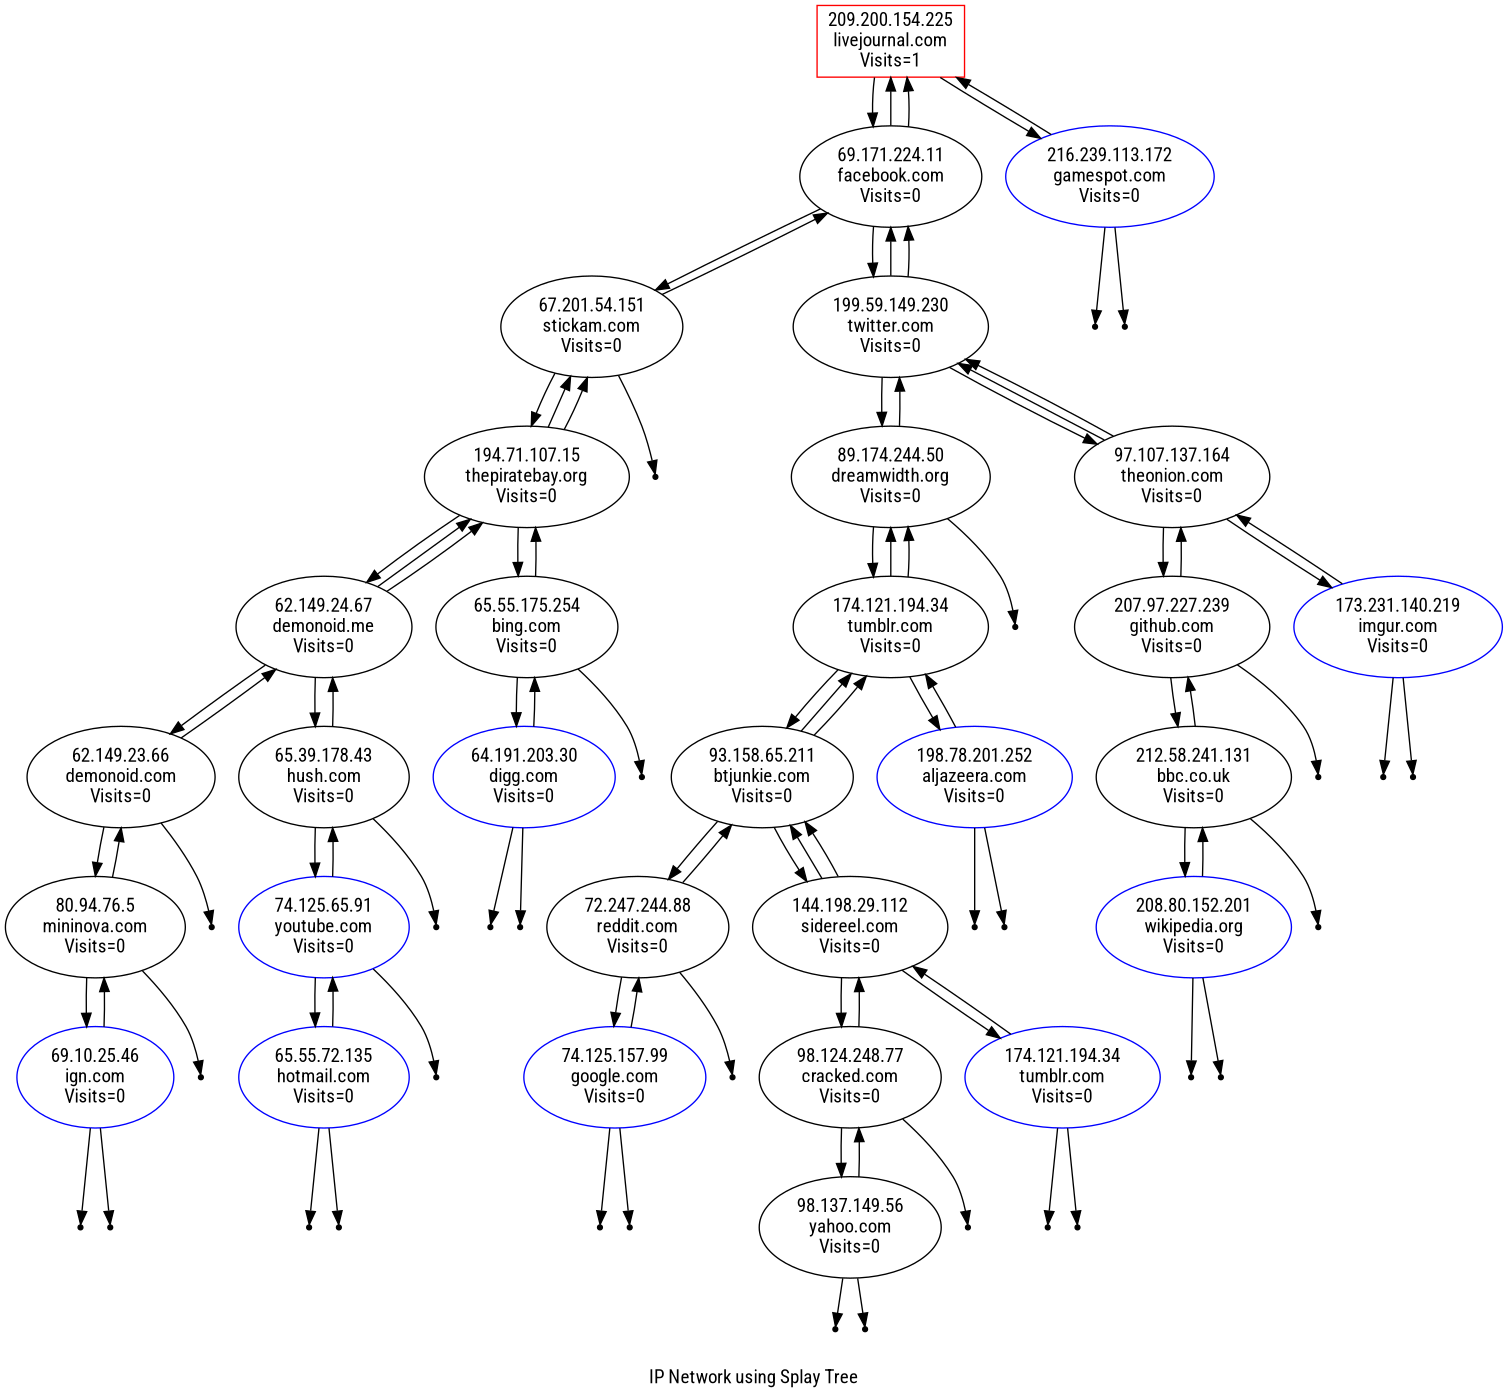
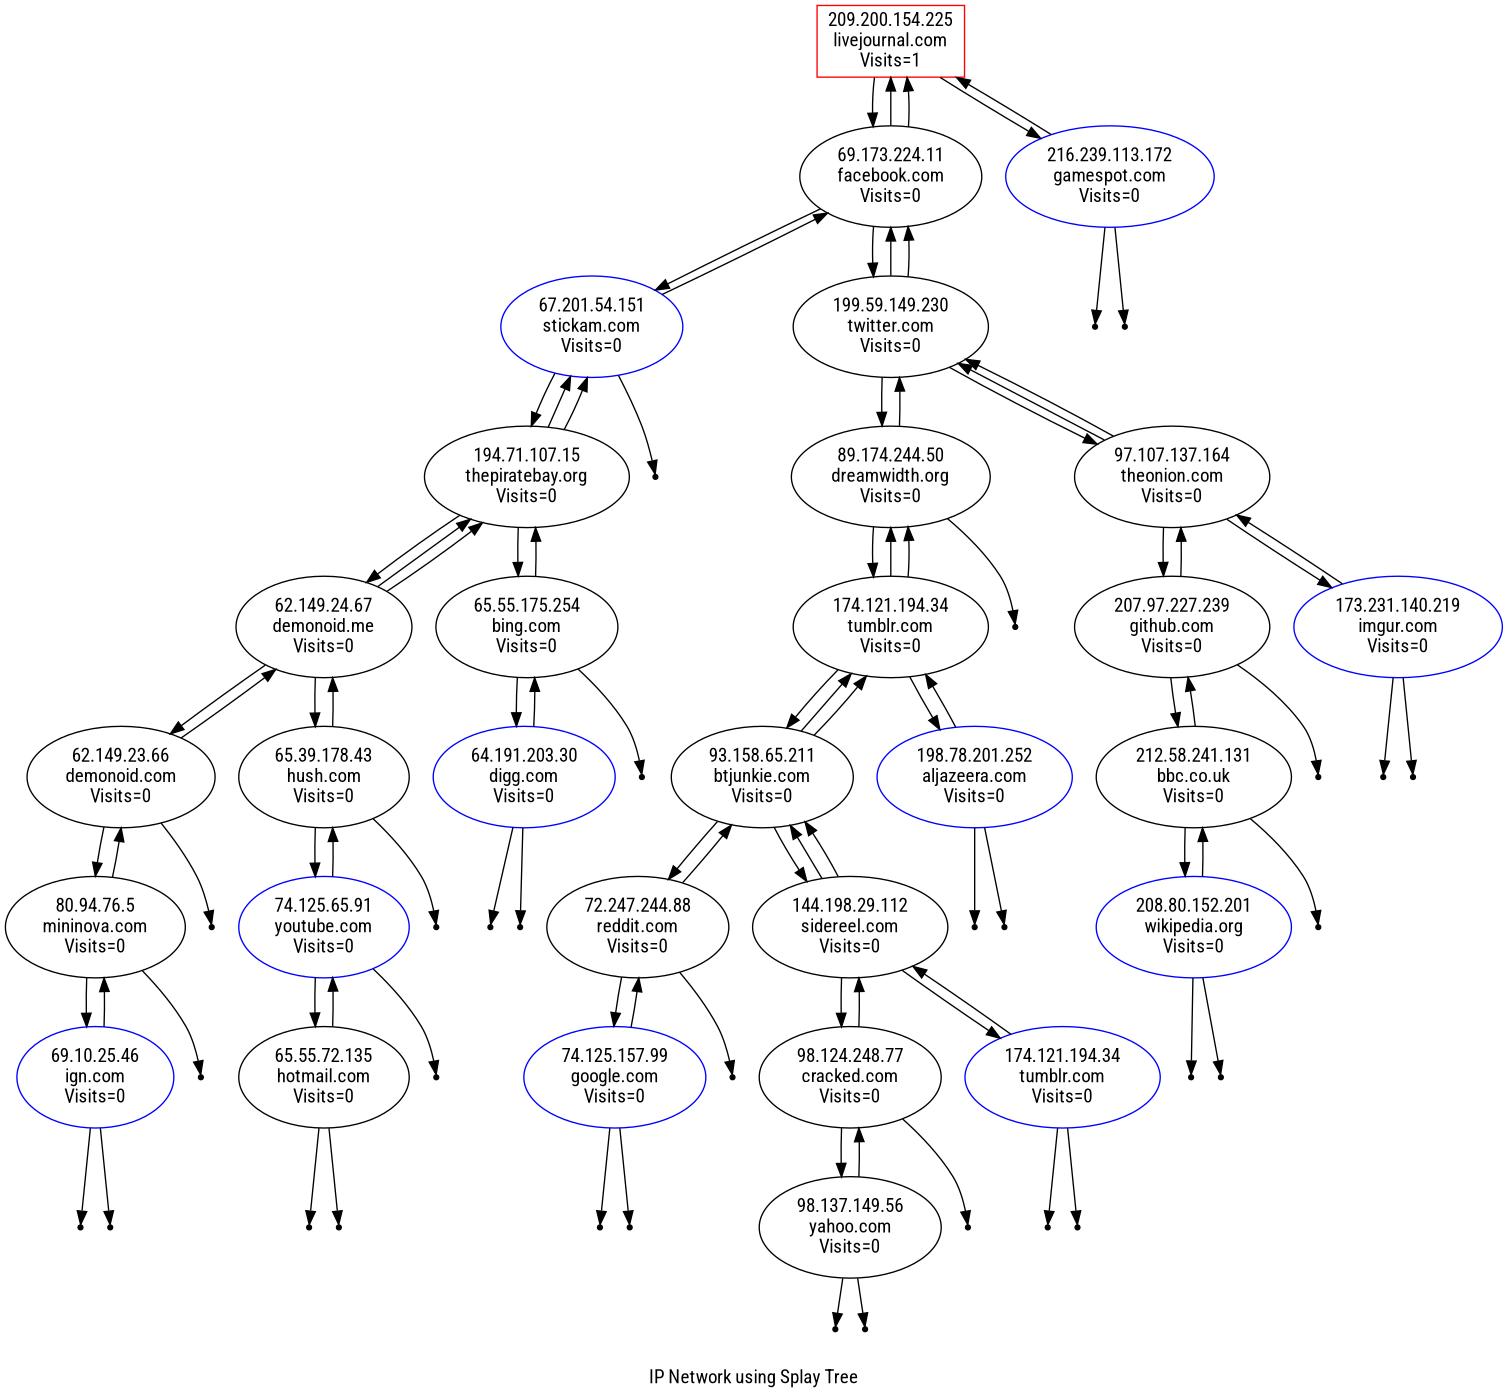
node "69.171.224.11 facebook.com Visits=0": label "69.171.224.11 facebook.com Visits=0" -> "69.173.224.11 facebook.com Visits=0"
node "67.201.54.151 stickam.com Visits=0": color black -> blue
node "65.55.72.135 hotmail.com Visits=0": color blue -> black
